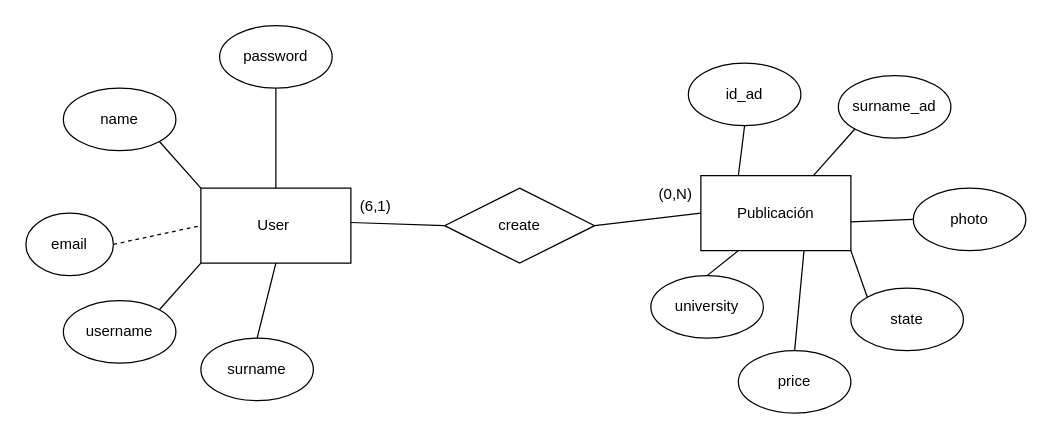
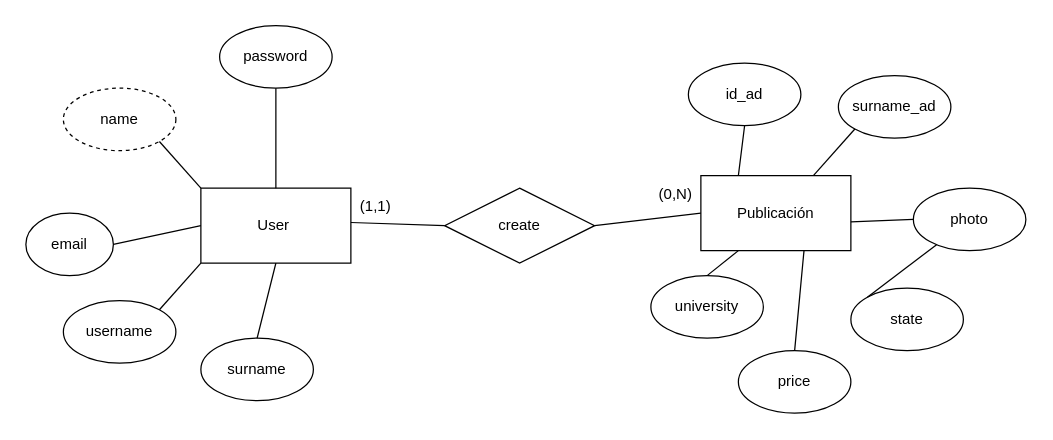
node "name": style solid -> dashed
node "(6,1)": label "(6,1)" -> "(1,1)"
edge "User" -- "email": style dashed -> solid
edge "Publicación" -- "state": now "photo" -- "state"
